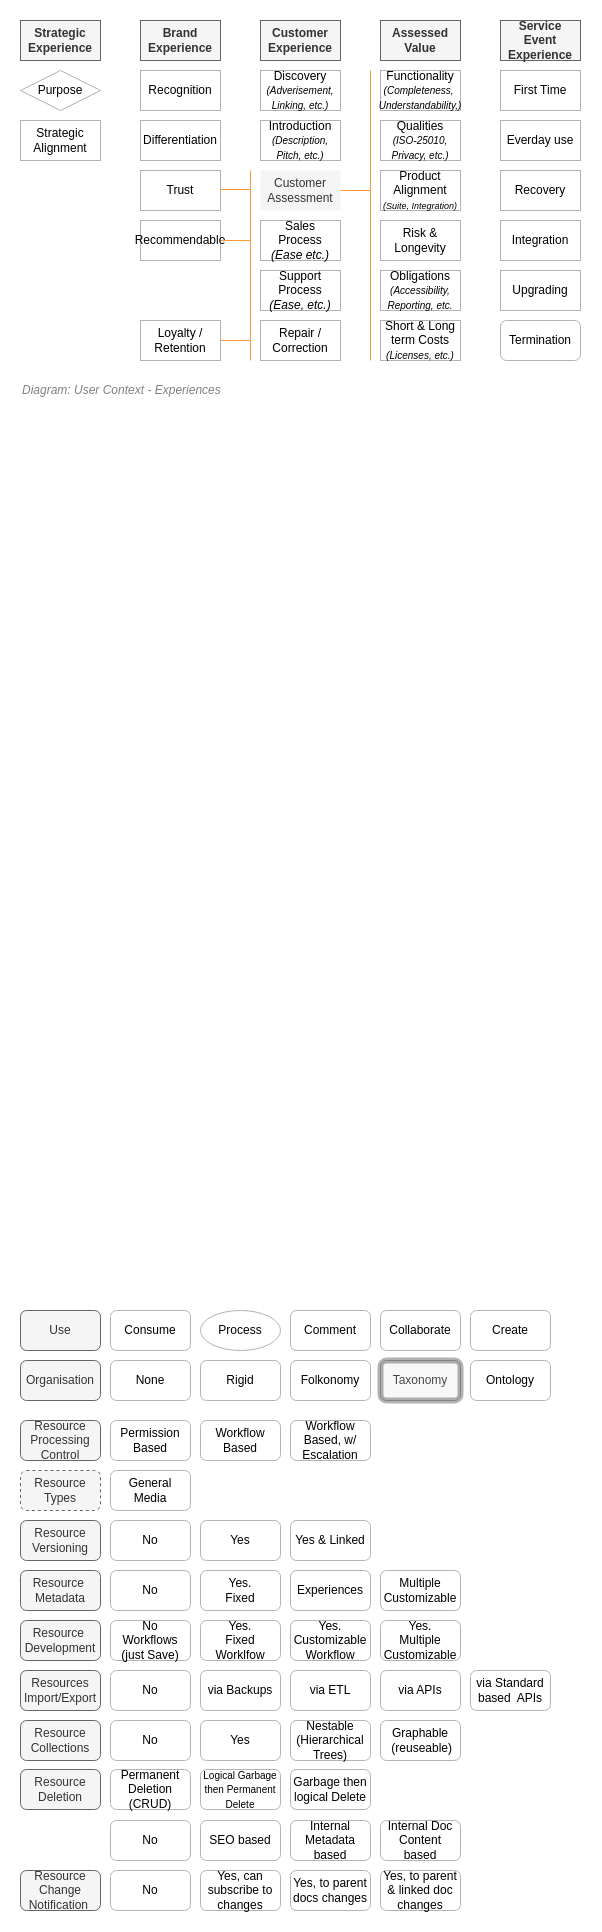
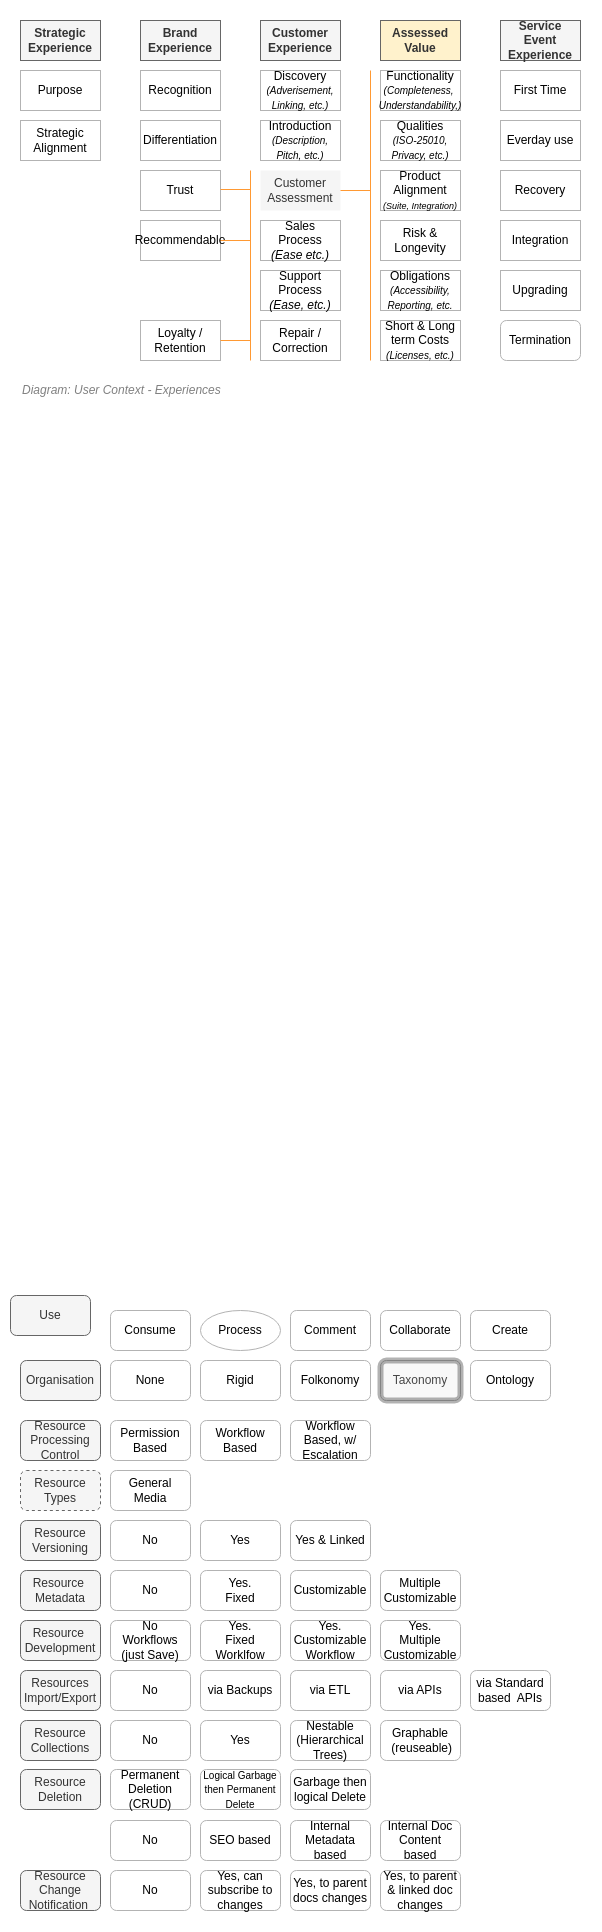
node "Assessed Value": fillcolor #f5f5f5 -> #fff2cc
node "Purpose": shape diamond -> rectangle
node "Use": moved (61, 1331) -> (51, 1316)
node "Experiences": label "Experiences" -> "Customizable"
